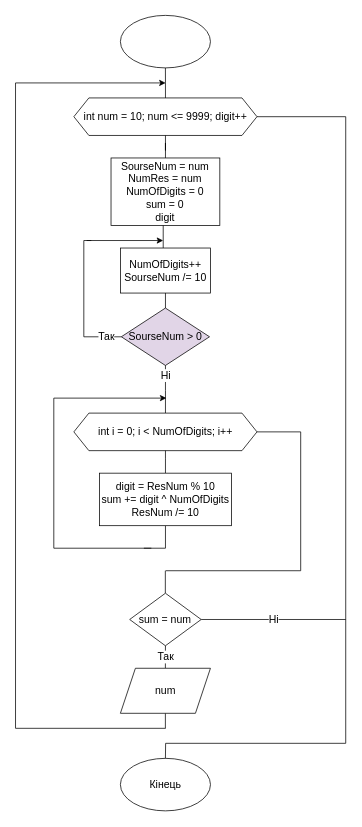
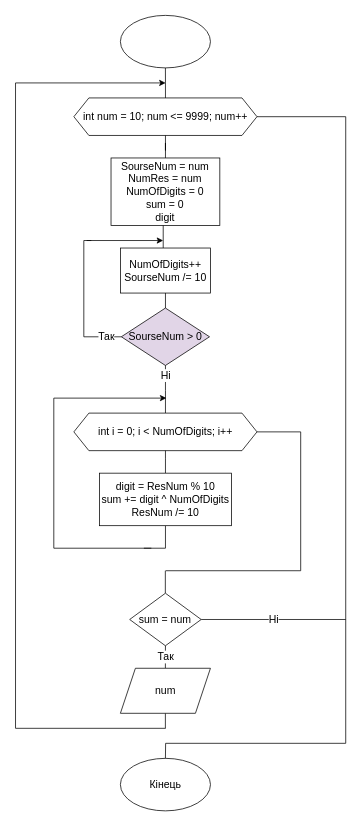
node "int num = 10; num <= 9999; digit++": label "int num = 10; num <= 9999; digit++" -> "int num = 10; num <= 9999; num++"
